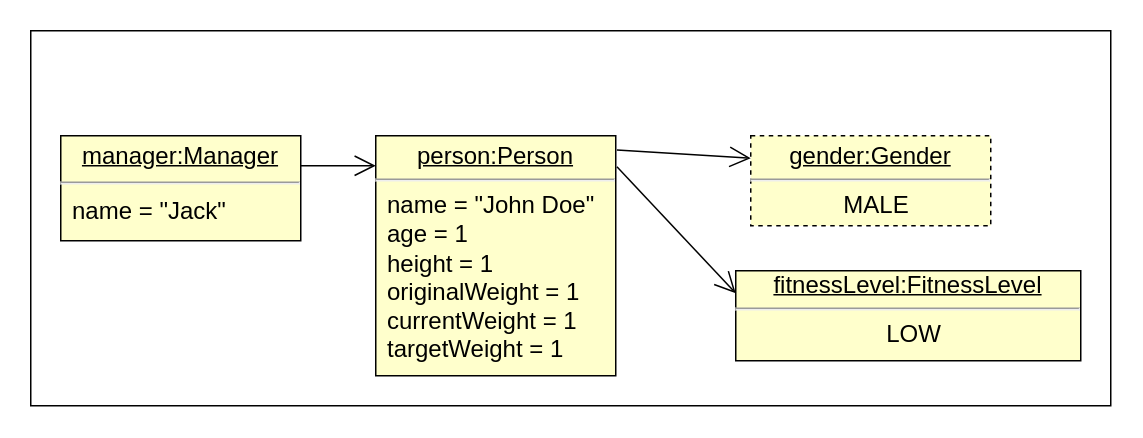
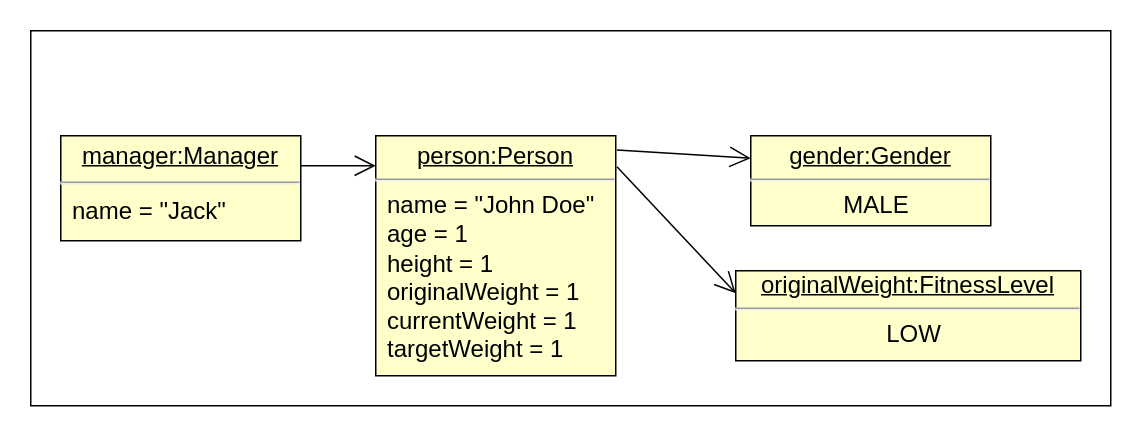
node "gender:Gender MALE": style dashed -> solid
node "fitnessLevel:FitnessLevel LOW": label "fitnessLevel:FitnessLevel LOW" -> "originalWeight:FitnessLevel LOW"
